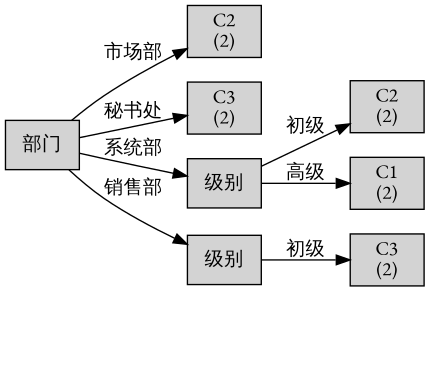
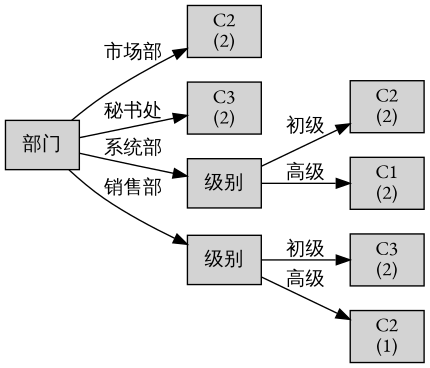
node "C2 (1)": added
